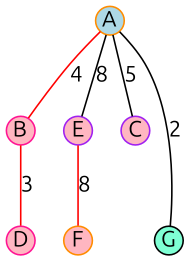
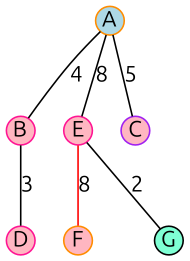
edge "A" -- "B": color red -> black
edge "A" -- "G": now "E" -- "G"
node "E": color purple -> deeppink
edge "B" -- "D": color red -> black
